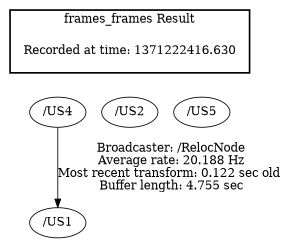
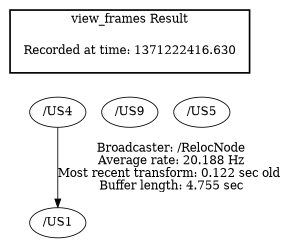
cluster "frames_frames Result": label "frames_frames Result" -> "view_frames Result"
node "/US2": label "/US2" -> "/US9"
